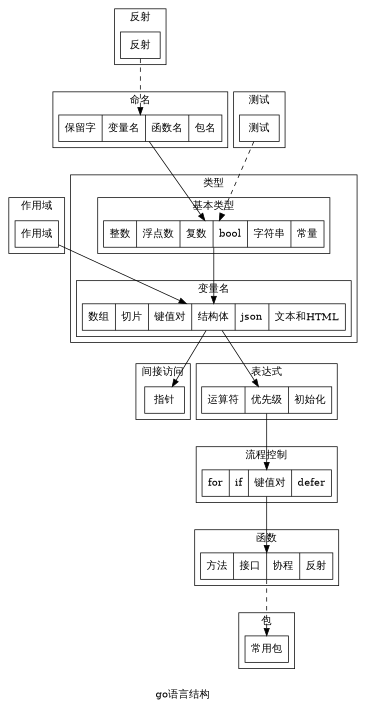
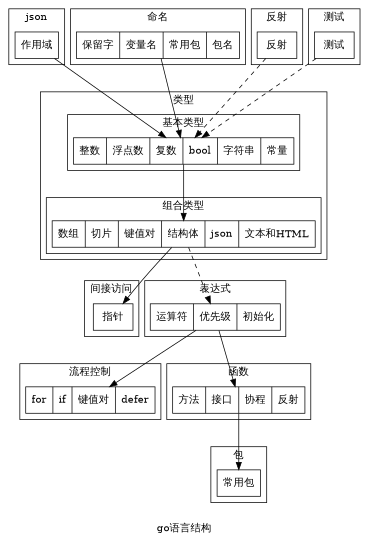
edge "反射" -> "保留字": now "反射" -> "整数"
node "保留字": text "函数名" -> "常用包"
cluster "作用域": label "作用域" -> "json"
edge "作用域" -> "数组": now "作用域" -> "整数"
cluster "变量名": label "变量名" -> "组合类型"
edge "数组" -> "运算符": style solid -> dashed
edge "for" -> "方法": now "运算符" -> "方法"
edge "方法" -> "常用包": style dashed -> solid
